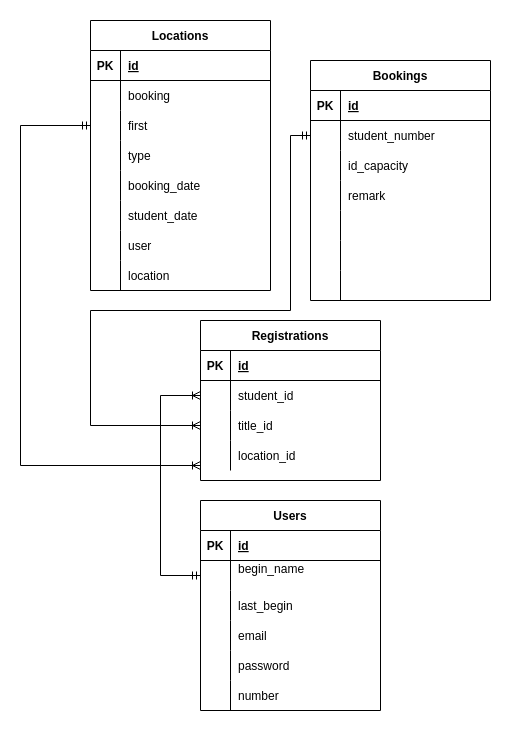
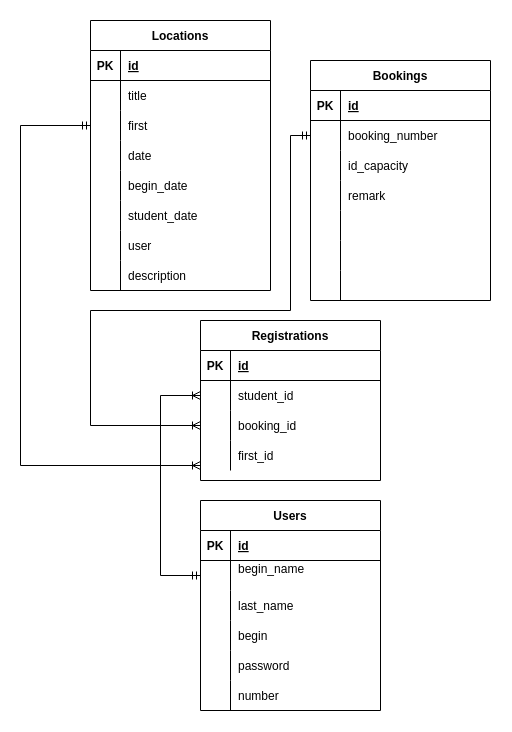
node "booking": label "booking" -> "title"
node "student_number": label "student_number" -> "booking_number"
node "type": label "type" -> "date"
node "booking_date": label "booking_date" -> "begin_date"
node "location": label "location" -> "description"
node "title_id": label "title_id" -> "booking_id"
node "location_id": label "location_id" -> "first_id"
node "last_begin": label "last_begin" -> "last_name"
node "email": label "email" -> "begin"
